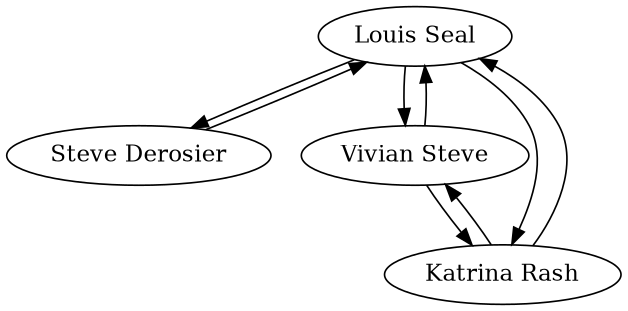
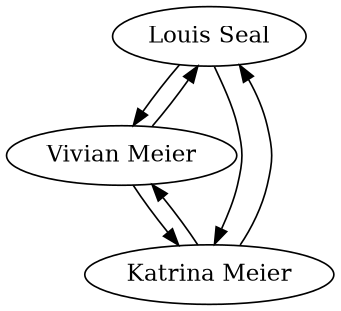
node "Steve Derosier": removed
node "Vivian Steve": label "Vivian Steve" -> "Vivian Meier"
node "Katrina Rash": label "Katrina Rash" -> "Katrina Meier"
